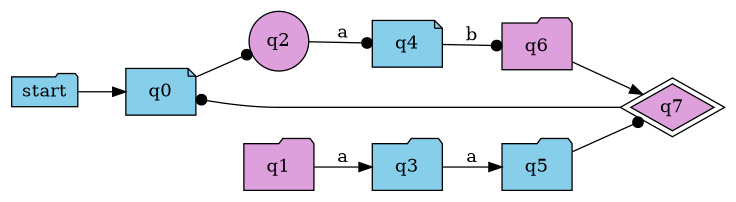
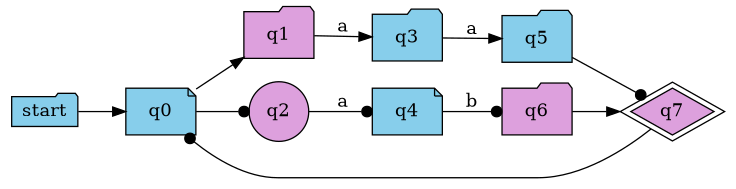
edge "q0" -> "q1": added
